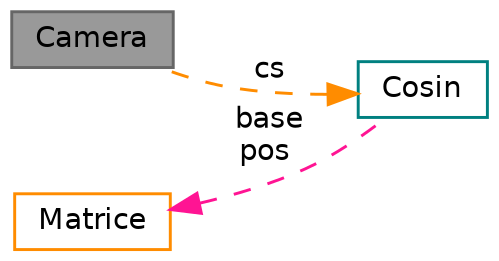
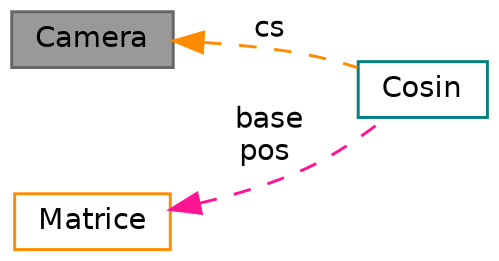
edge "Camera" -> "Cosin": reversed
